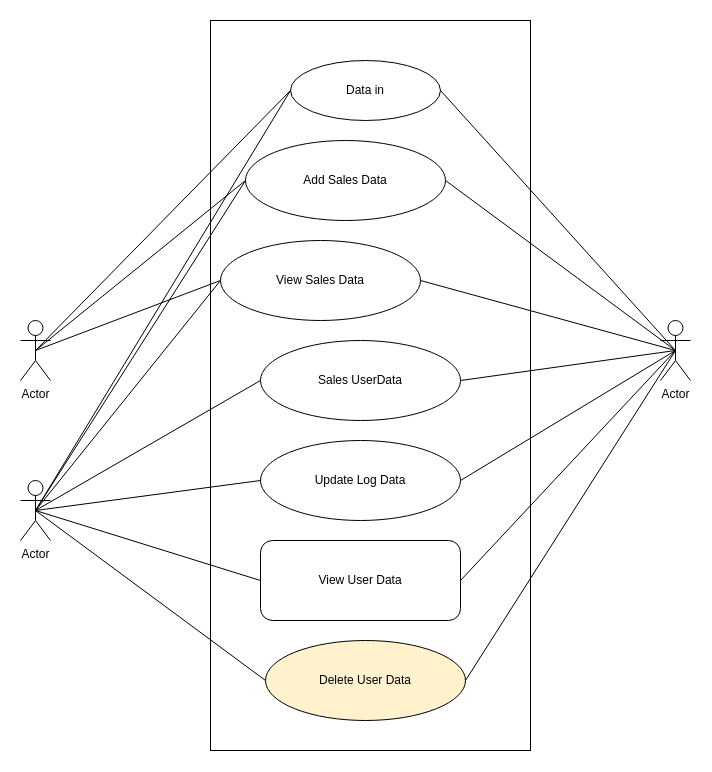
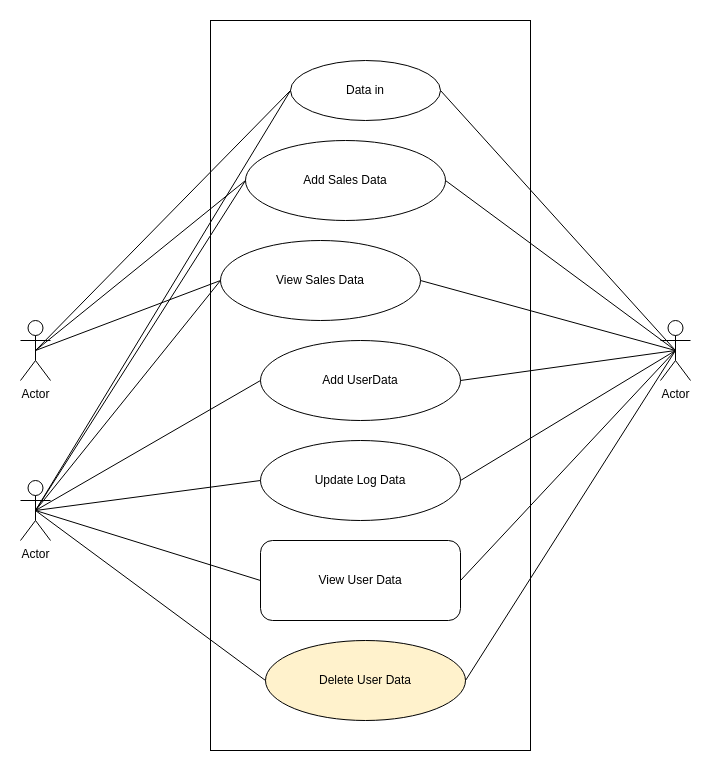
node "Sales UserData": label "Sales UserData" -> "Add UserData"
